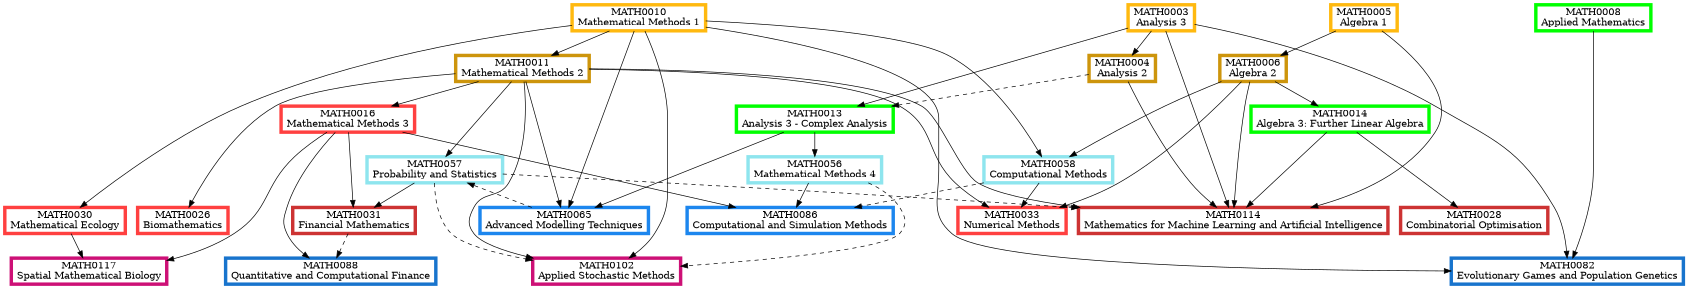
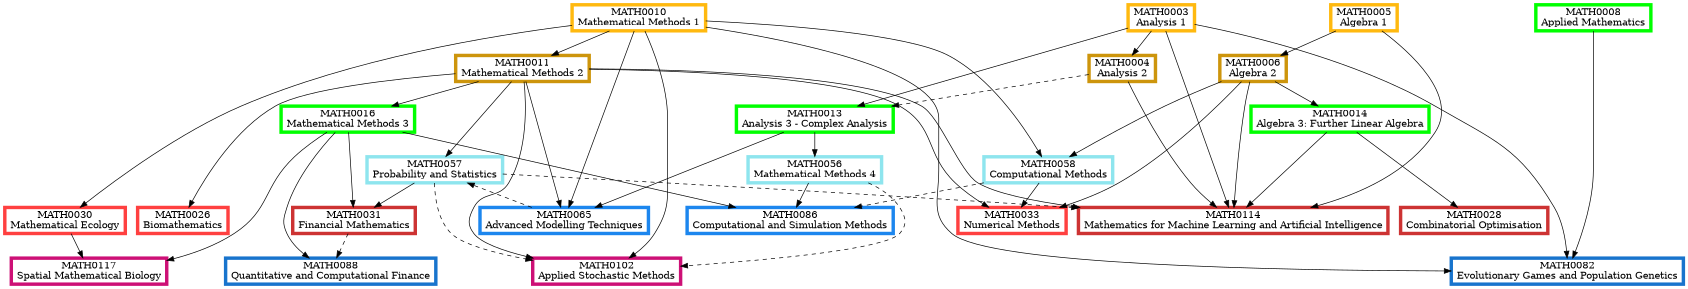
node "MATH0003 Analysis 3": label "MATH0003 Analysis 3" -> "MATH0003 Analysis 1"
node "MATH0016 Mathematical Methods 3": color brown1 -> green1
